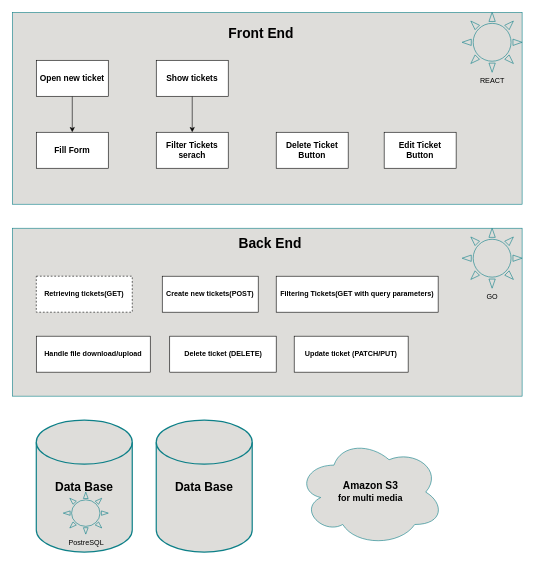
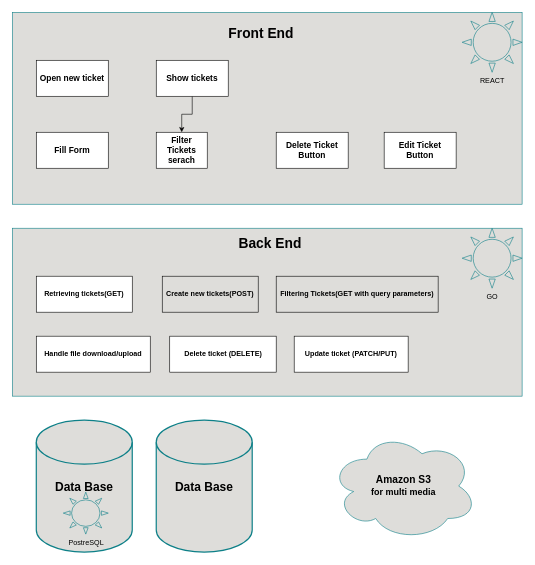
edge "Open new ticket" -> "Fill Form": removed
node "Filter Tickets serach": size 72x36 -> 51x36
node "Retrieving tickets(GET)": style dashed -> solid
node "Create new tickets(POST)": fillcolor #ffffff -> #deddda
node "Filtering Tickets(GET with query parameters)": fillcolor #ffffff -> #deddda
node "Amazon S3 for multi media": moved (371, 492) -> (404, 486)
